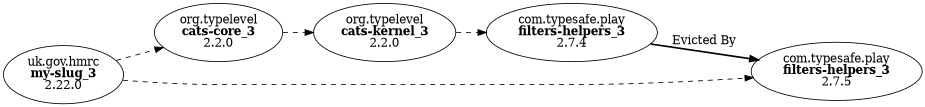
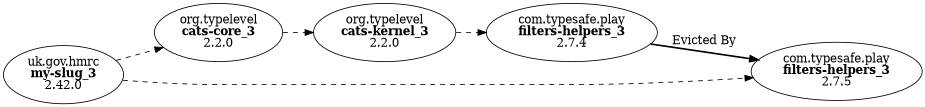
node "uk.gov.hmrc": text "2.22.0" -> "2.42.0"
